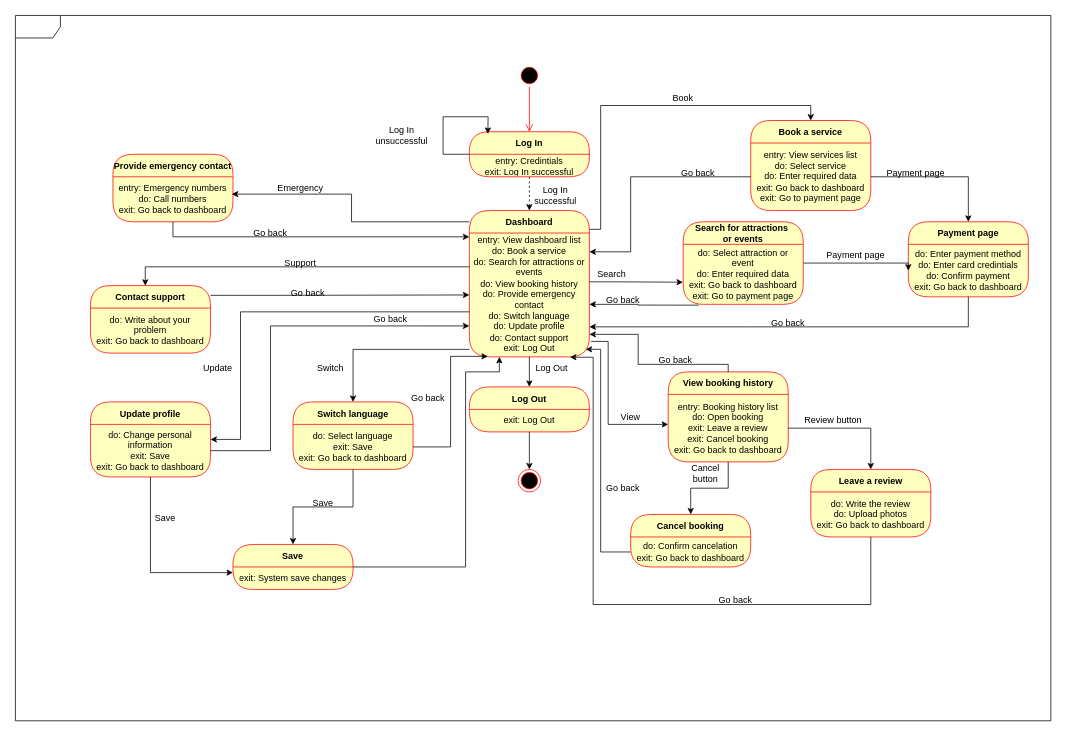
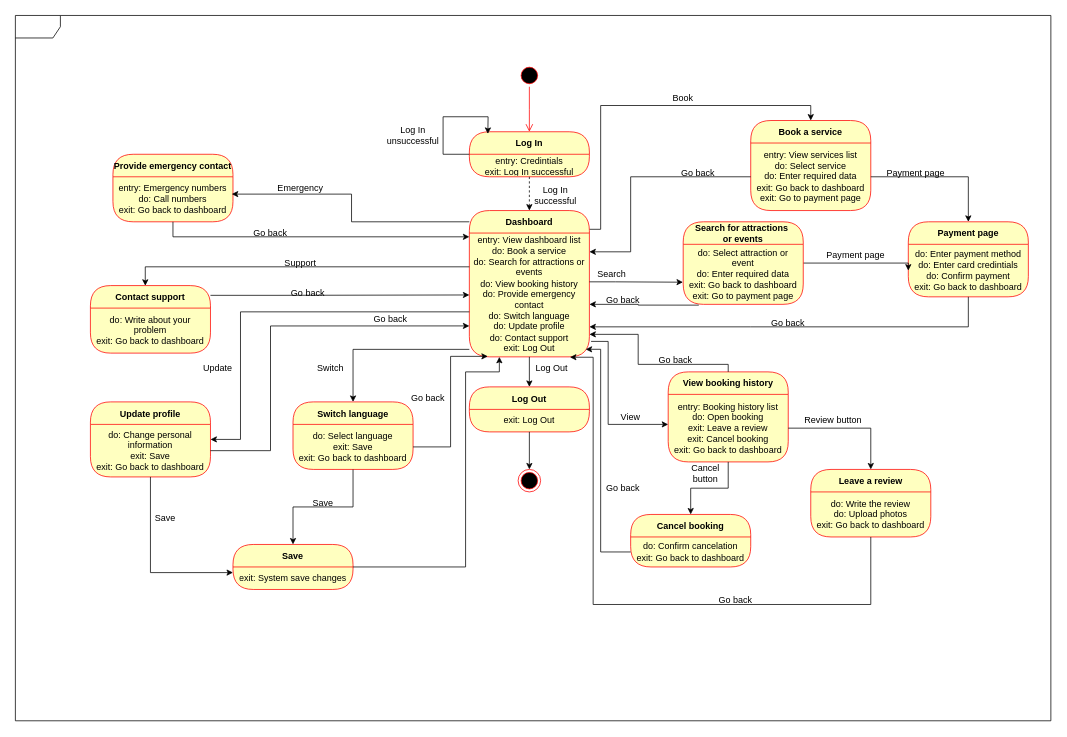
node "Log In unsuccessful": moved (402, 135) -> (413, 135)
